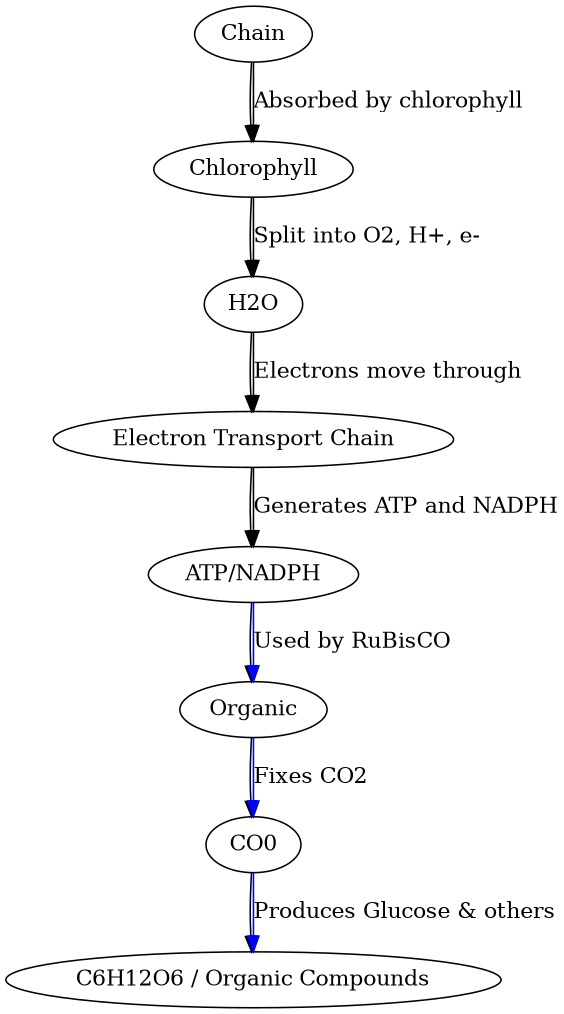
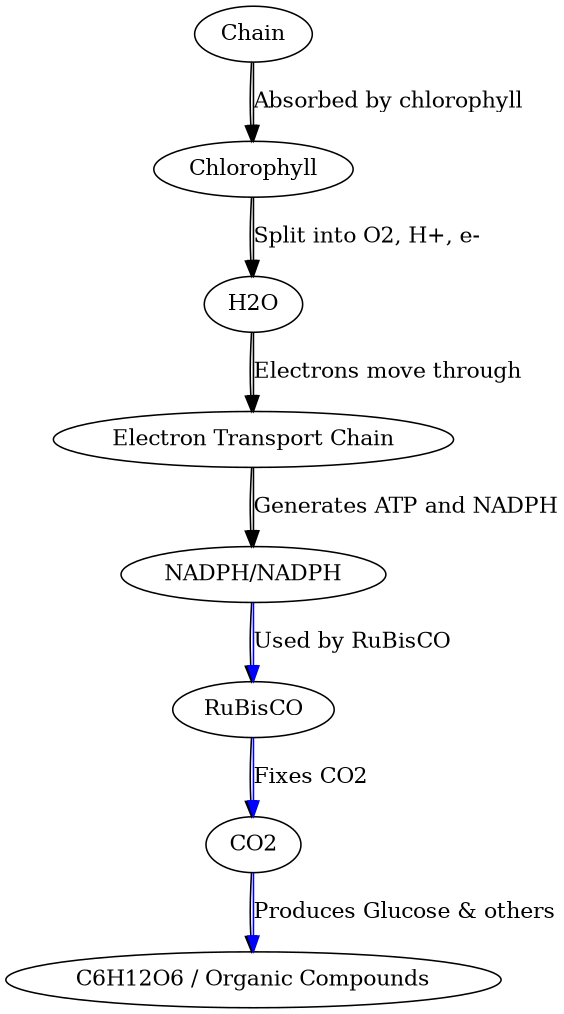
node "ATP/NADPH": label "ATP/NADPH" -> "NADPH/NADPH"
node "Organic": label "Organic" -> "RuBisCO"
node "CO0": label "CO0" -> "CO2"
